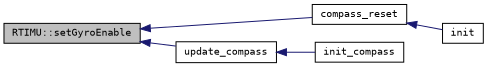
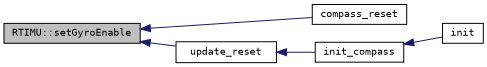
edge "init" -> "compass_reset": now "init" -> "init_compass"
node "update_compass": label "update_compass" -> "update_reset"
